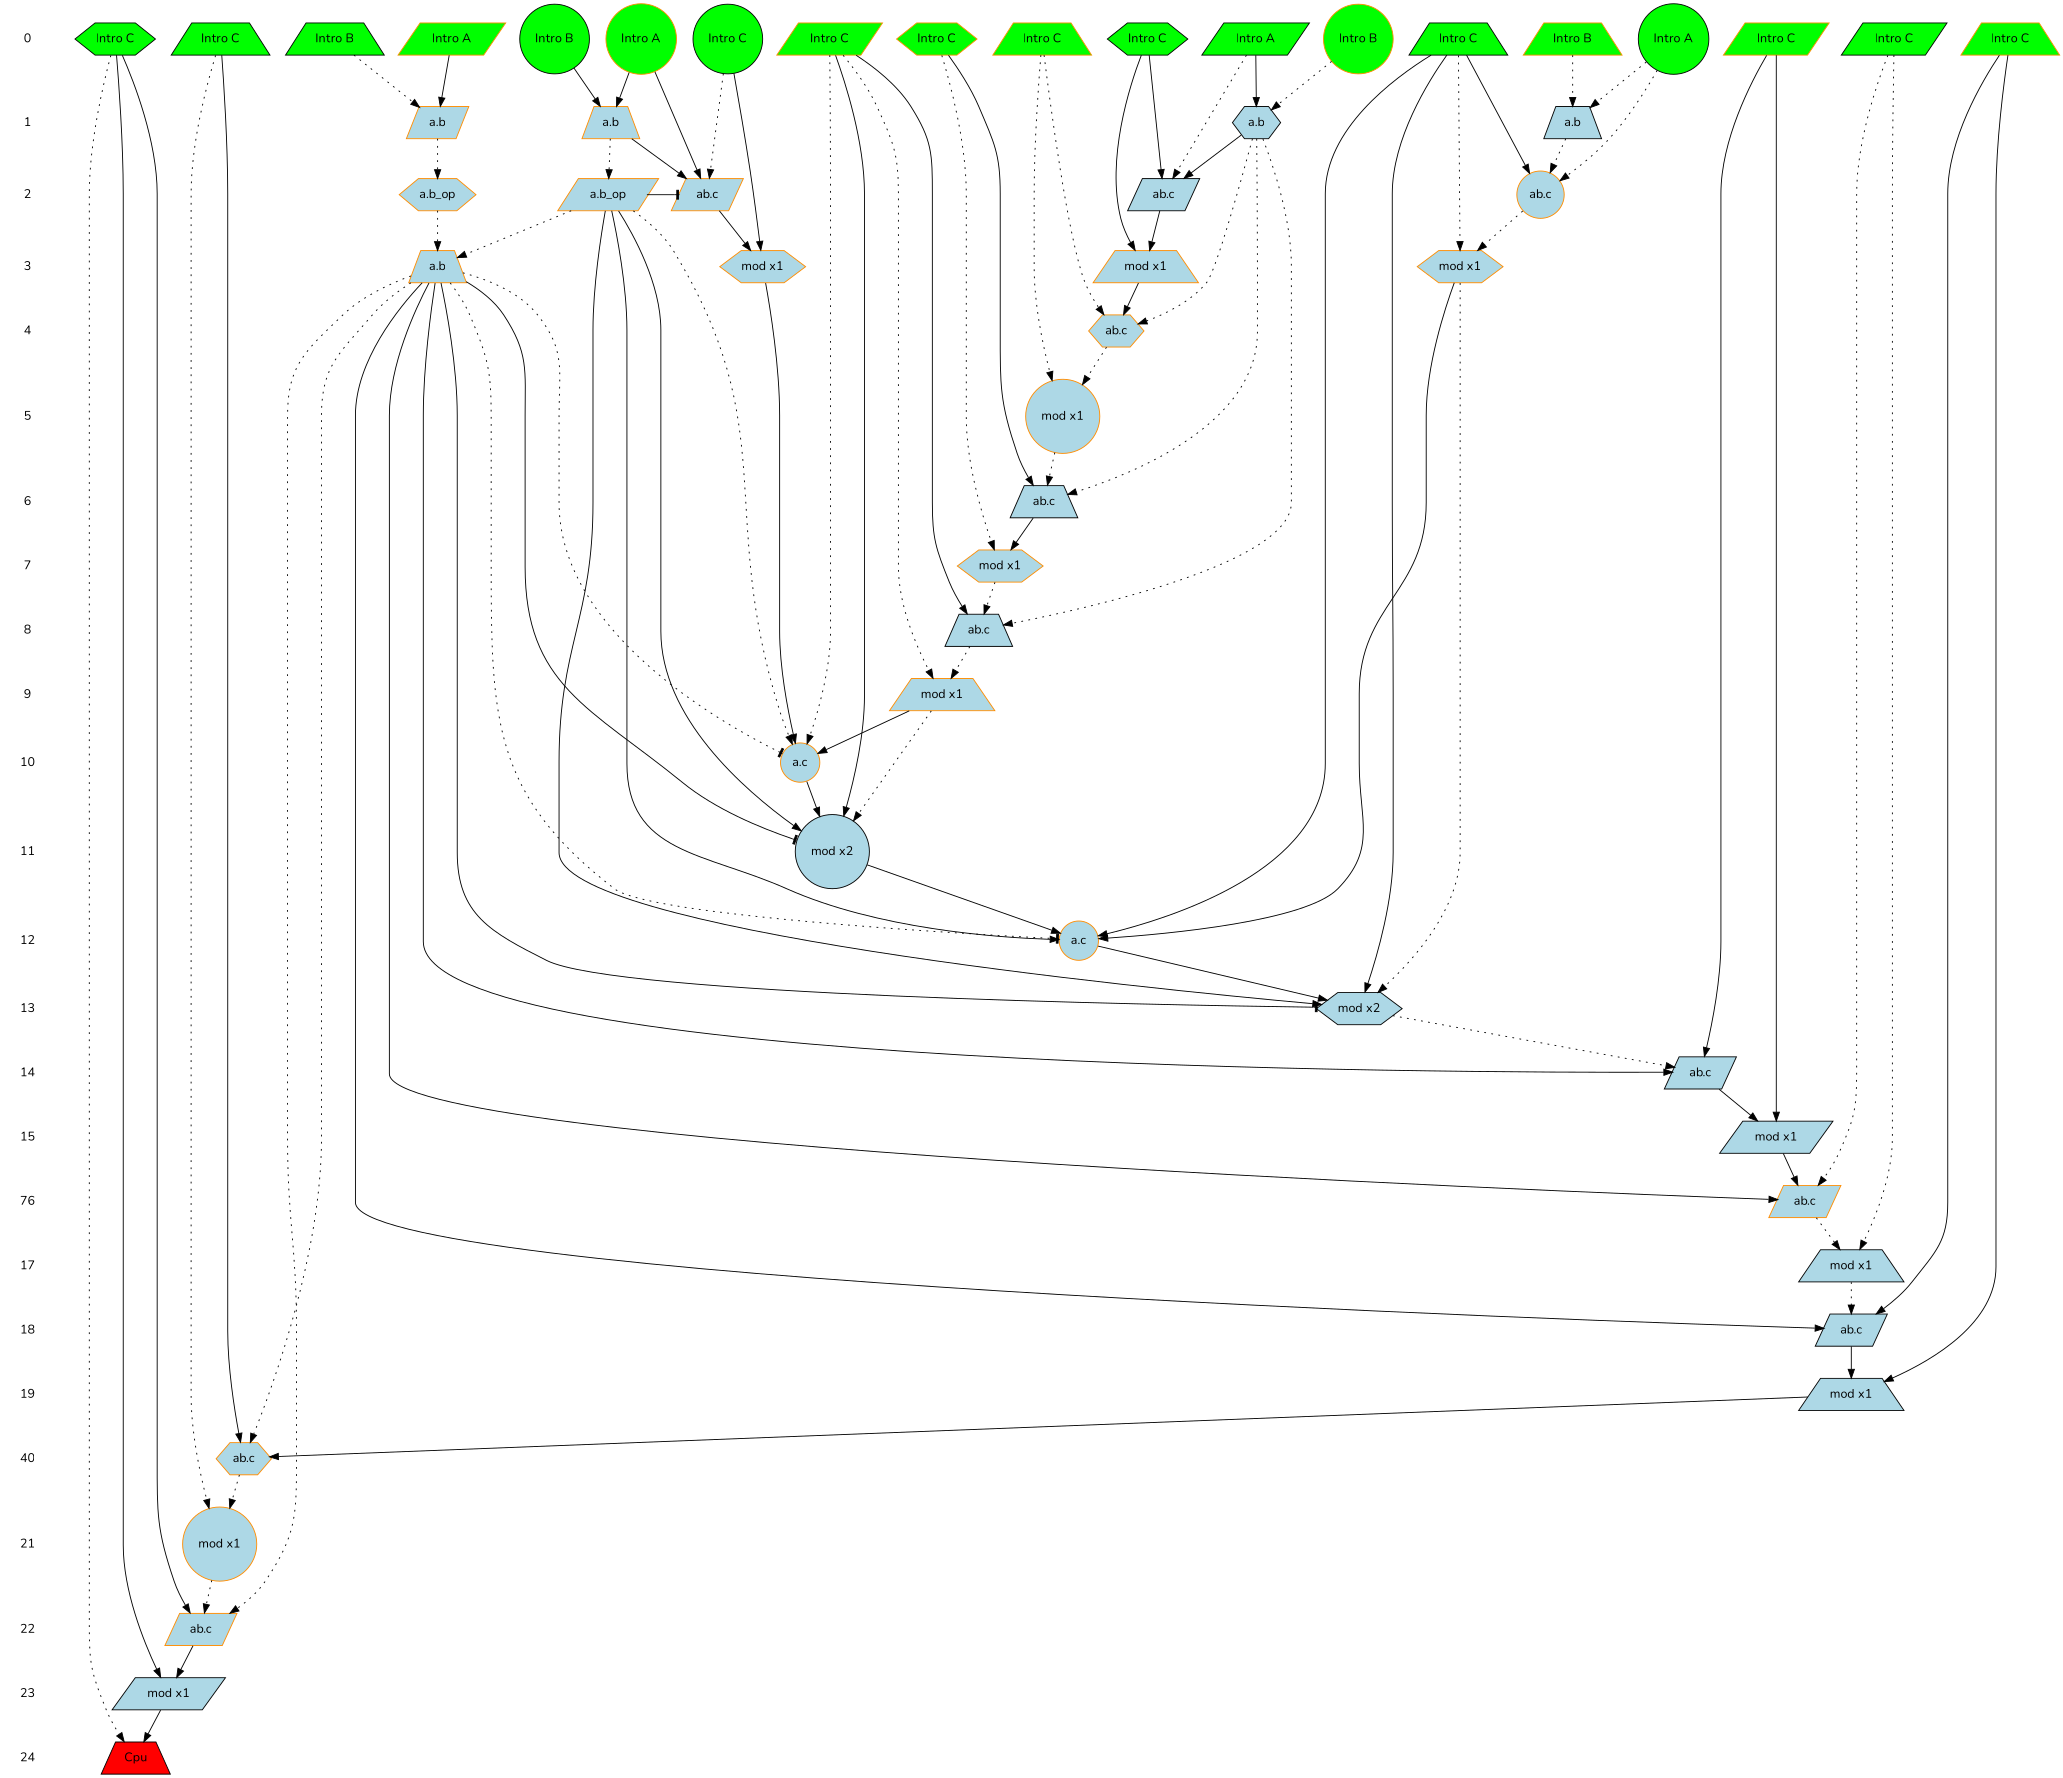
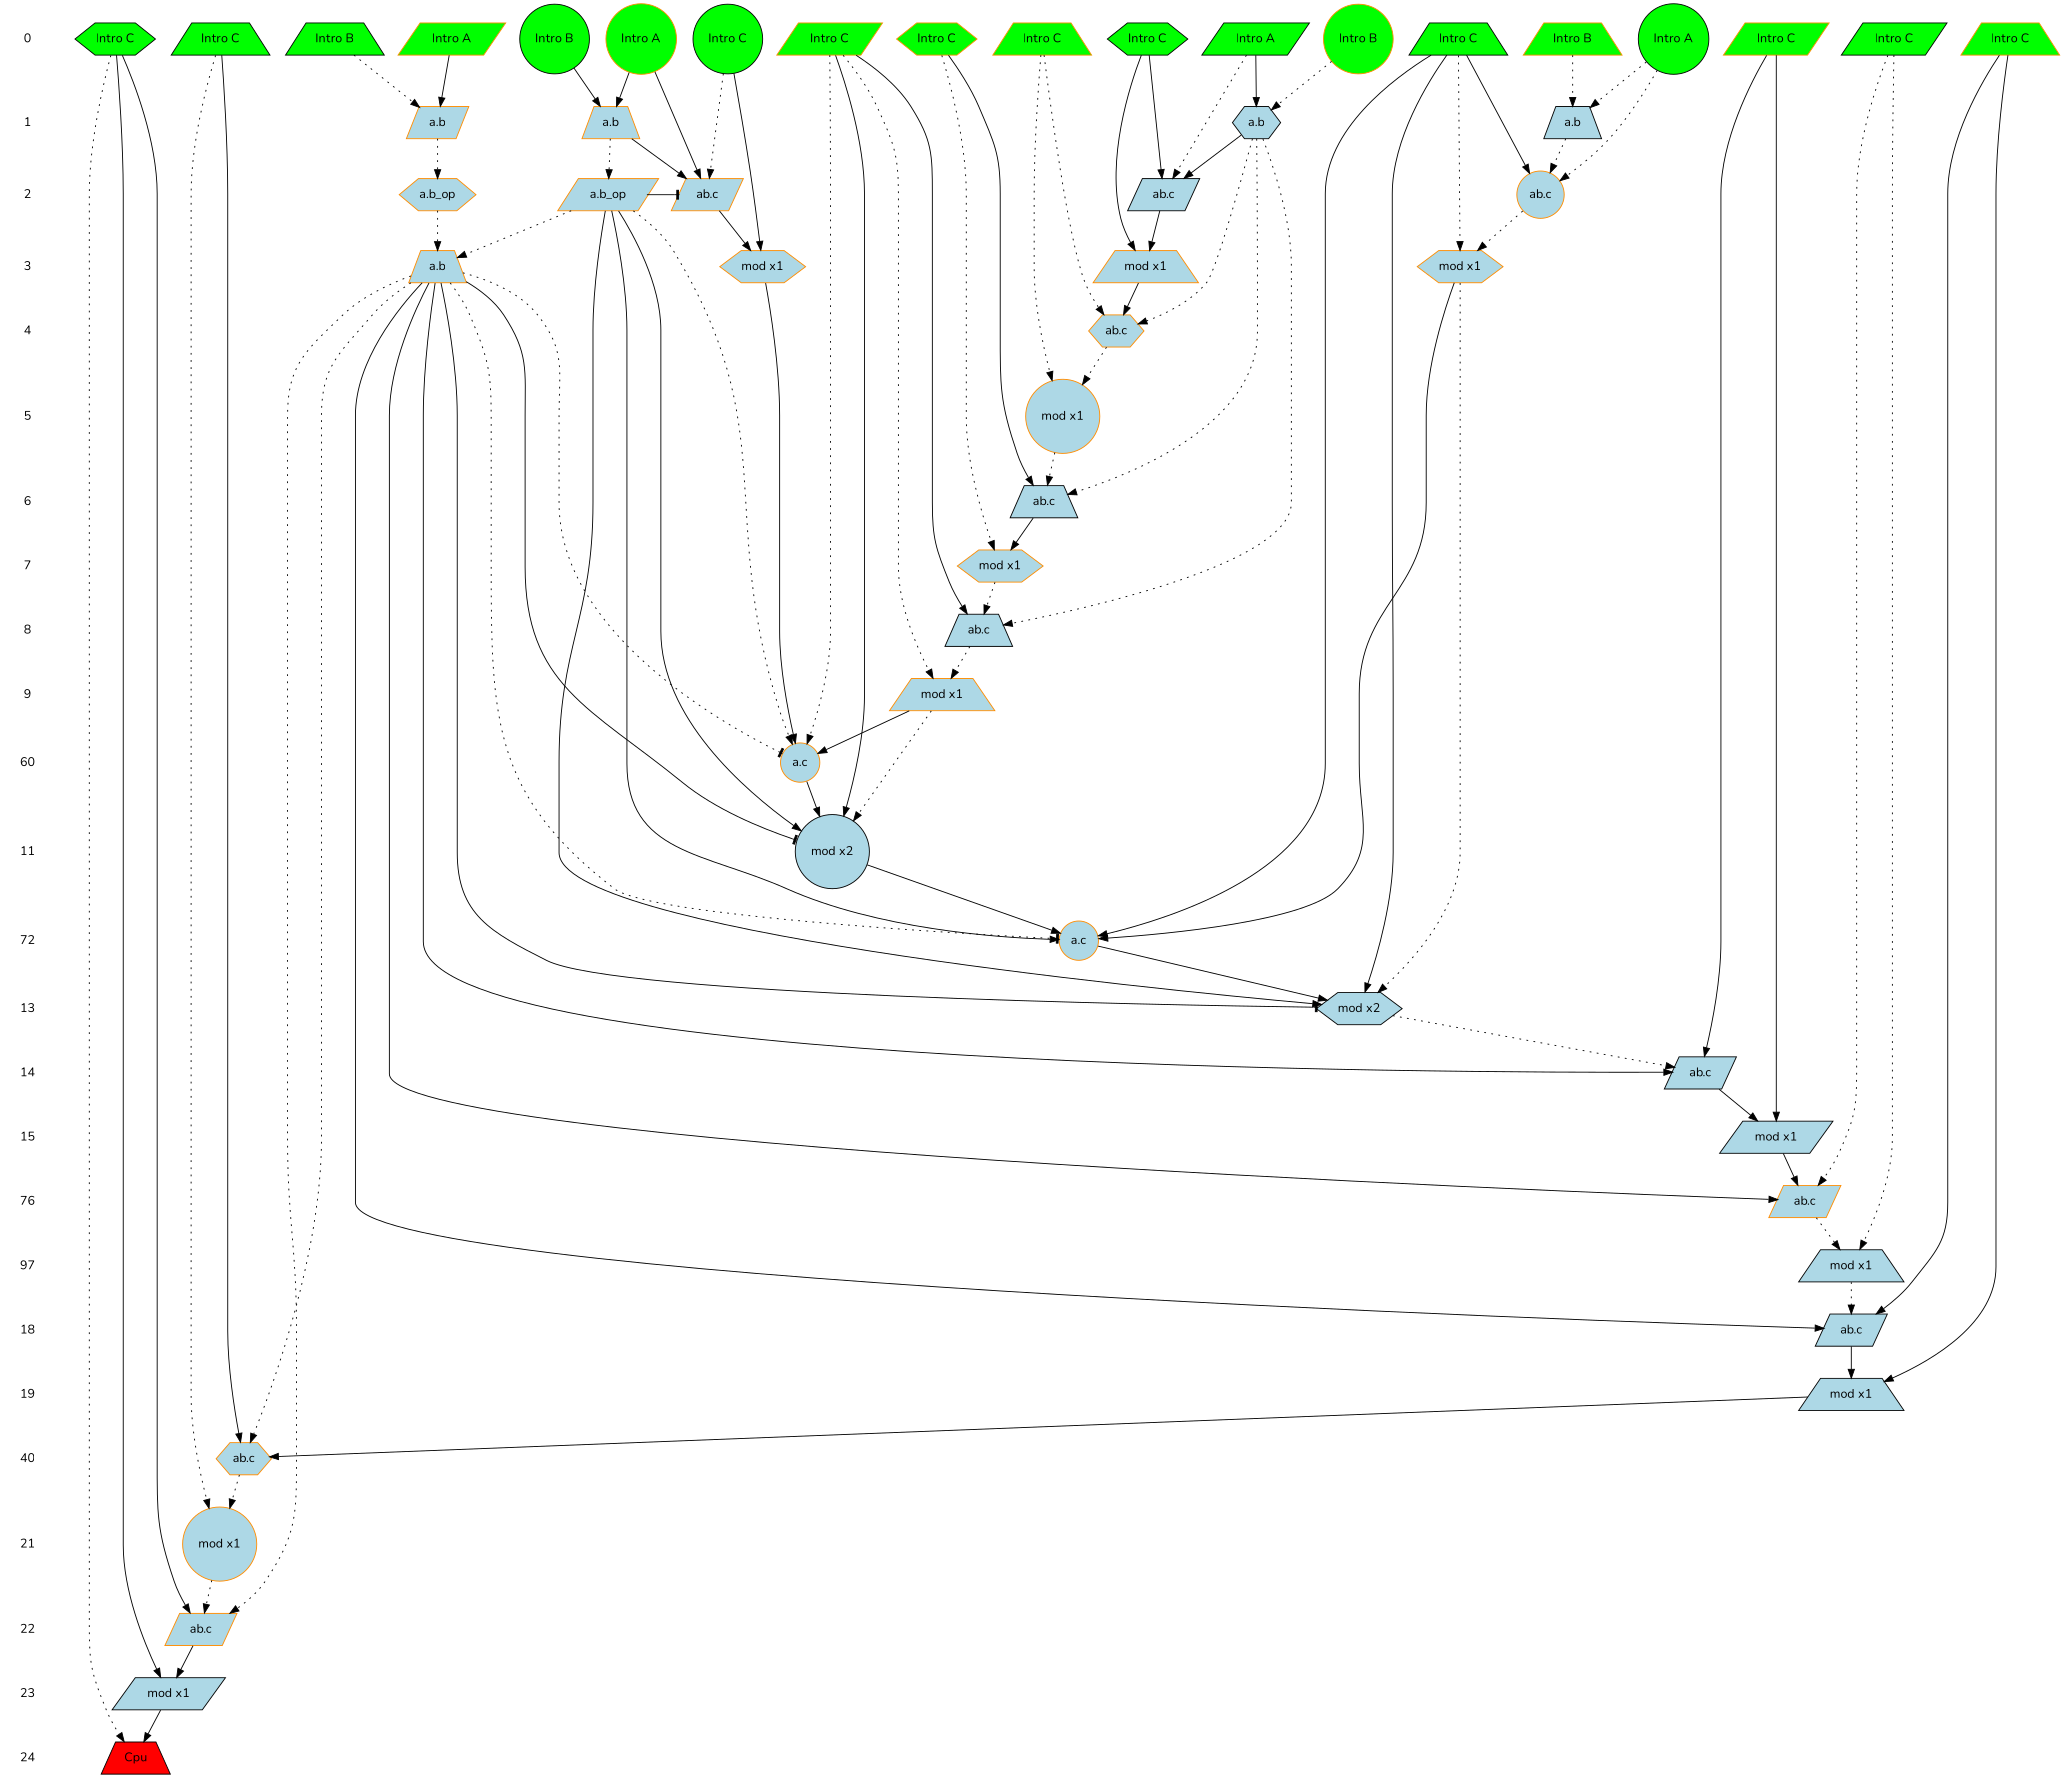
node "10": label "10" -> "60"
node "12": label "12" -> "72"
node "17": label "17" -> "97"
